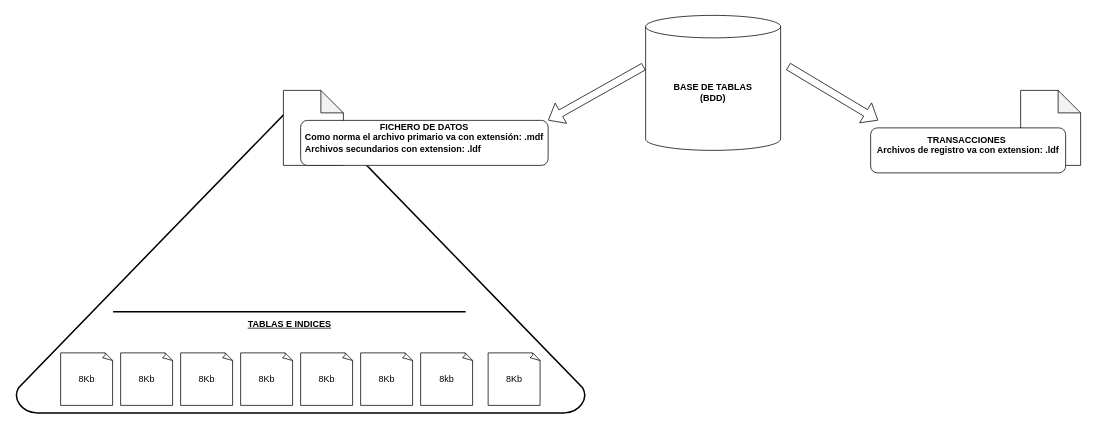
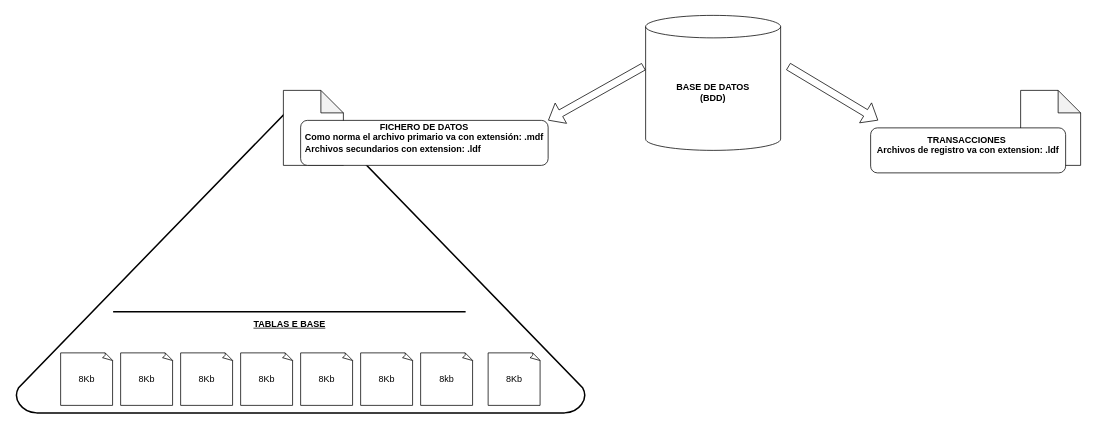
node "BASE DE TABLAS (BDD)": label "BASE DE TABLAS (BDD)" -> "BASE DE DATOS (BDD)"
node "TABLAS E INDICES": label "TABLAS E INDICES" -> "TABLAS E BASE"
